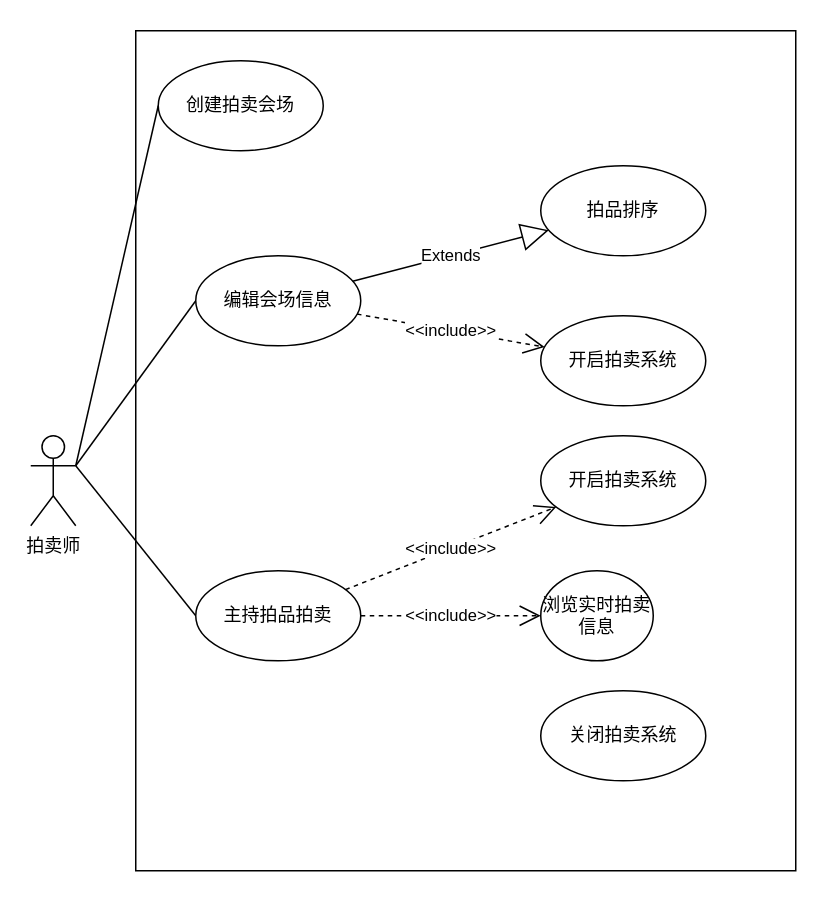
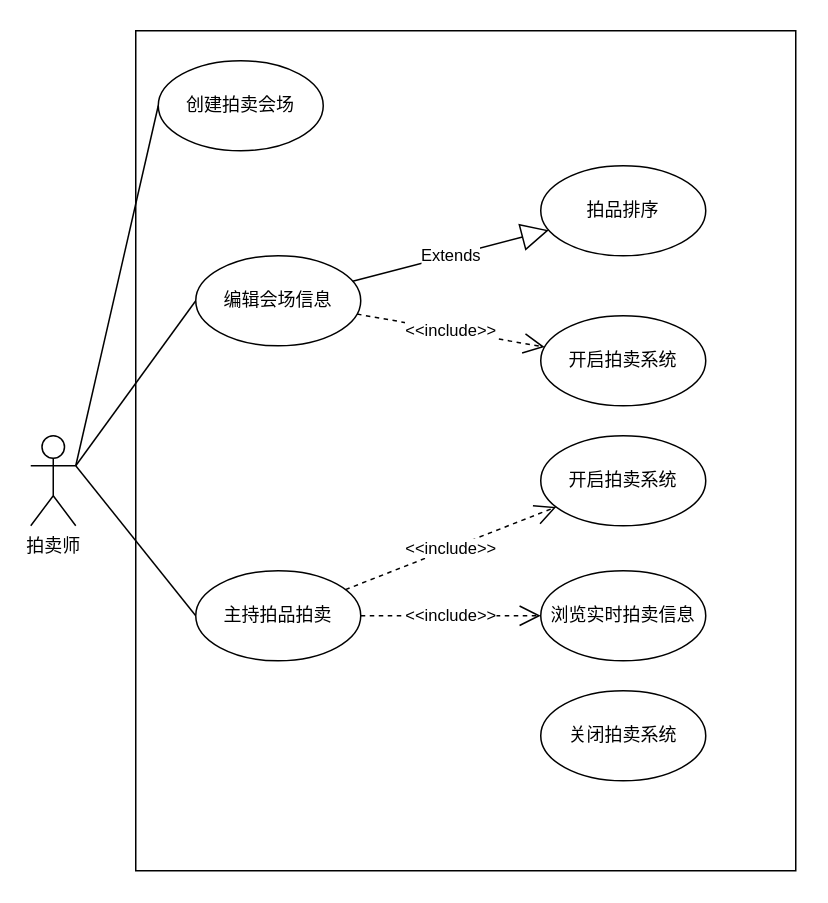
node "浏览实时拍卖信息": size 113x90 -> 165x90
